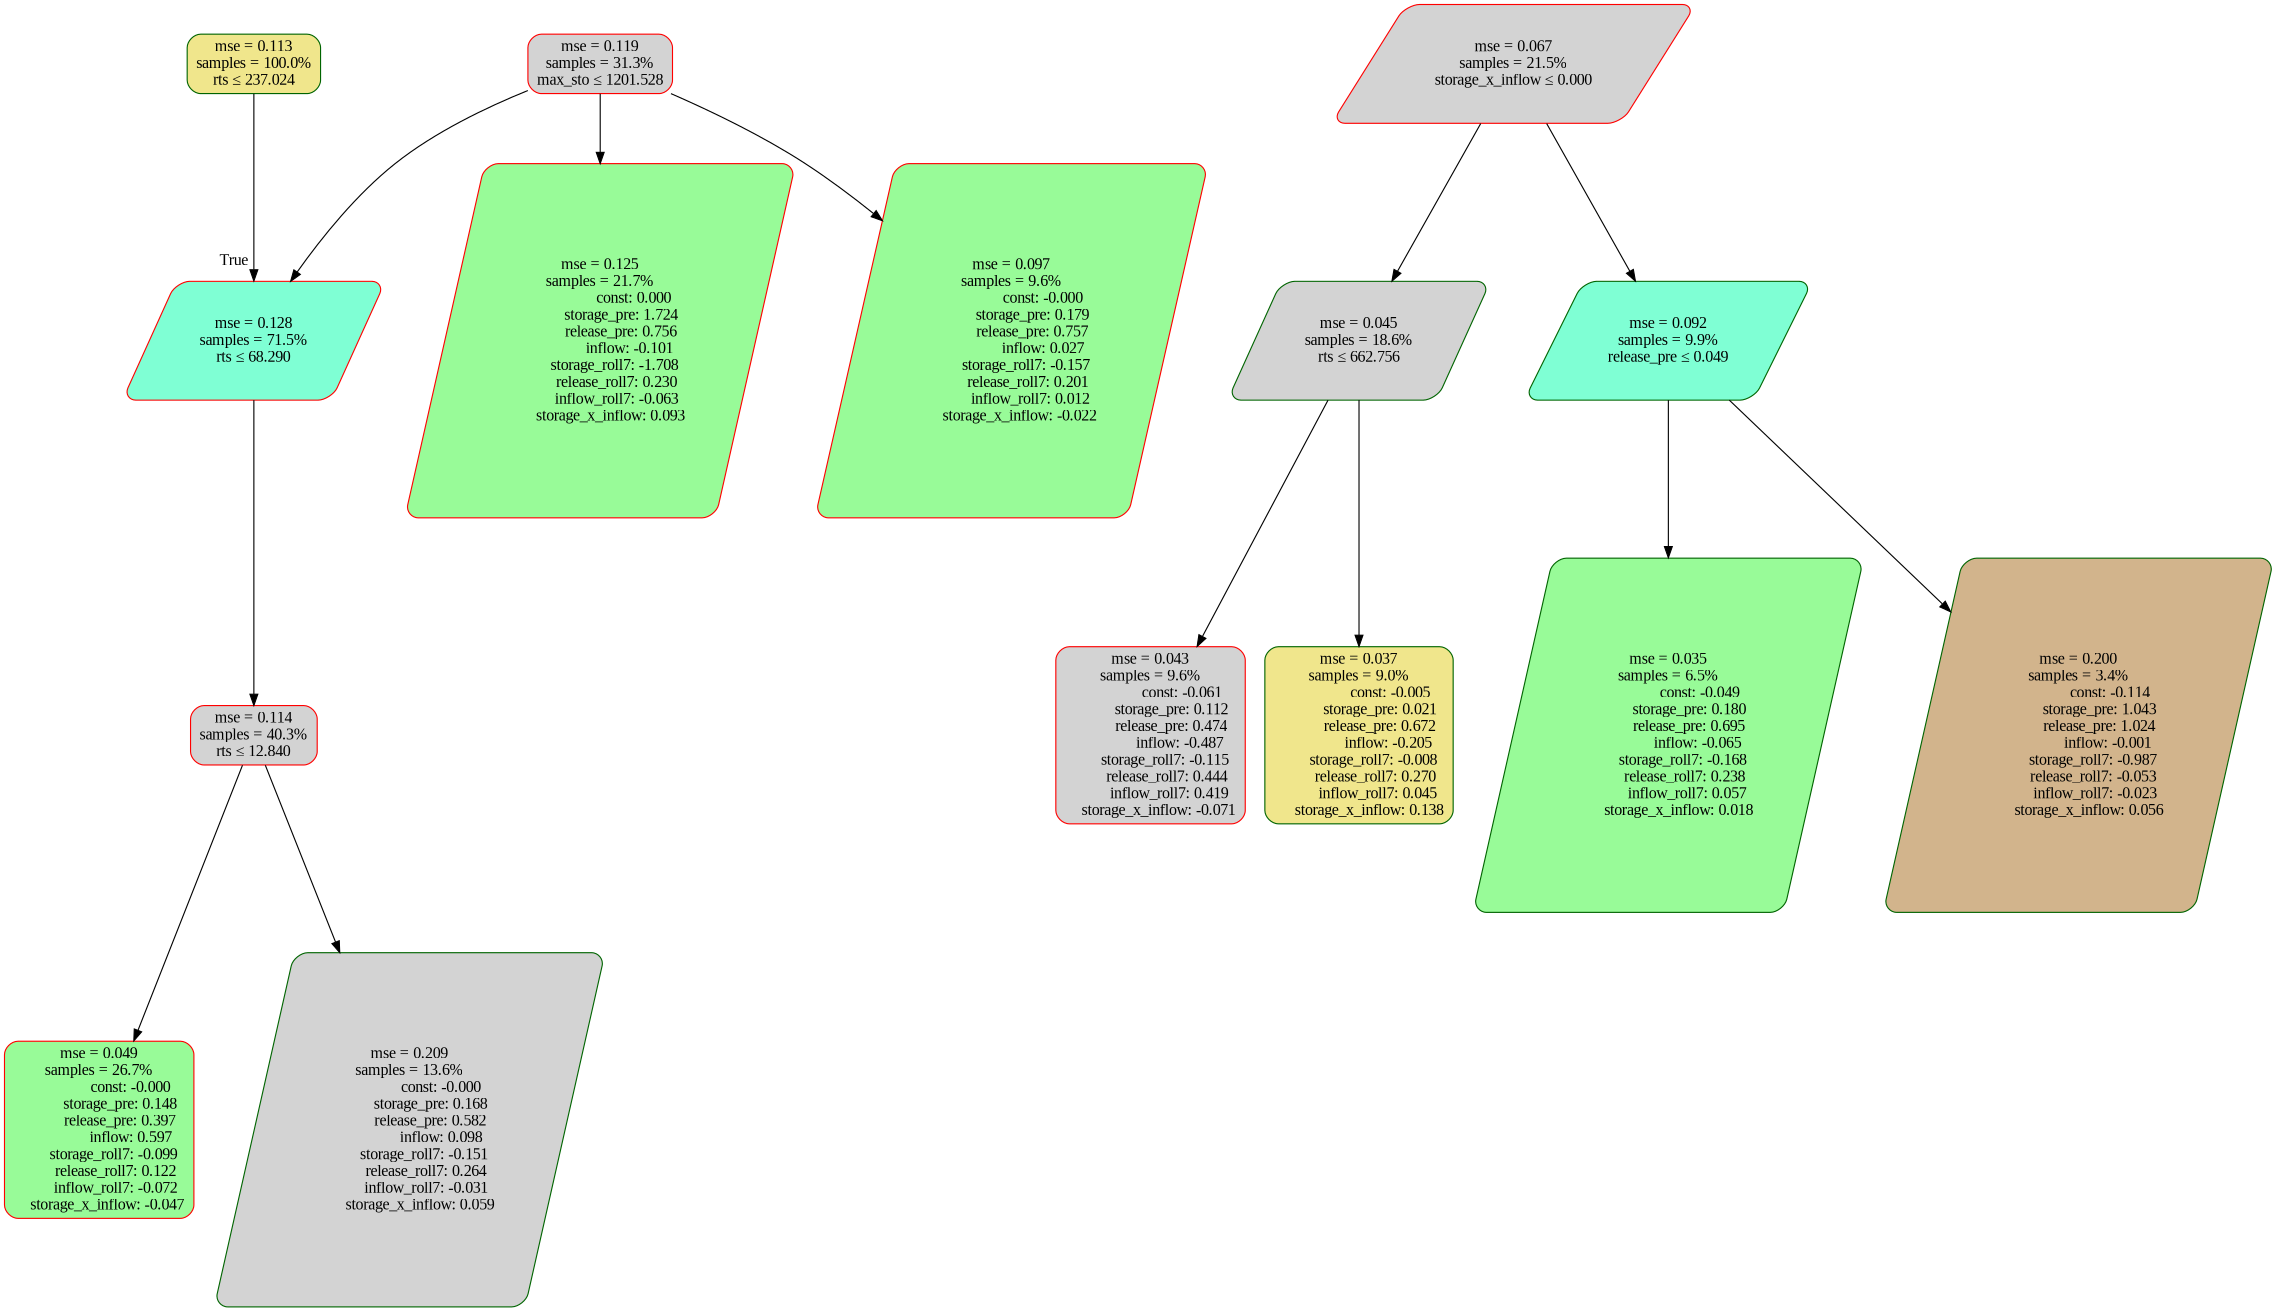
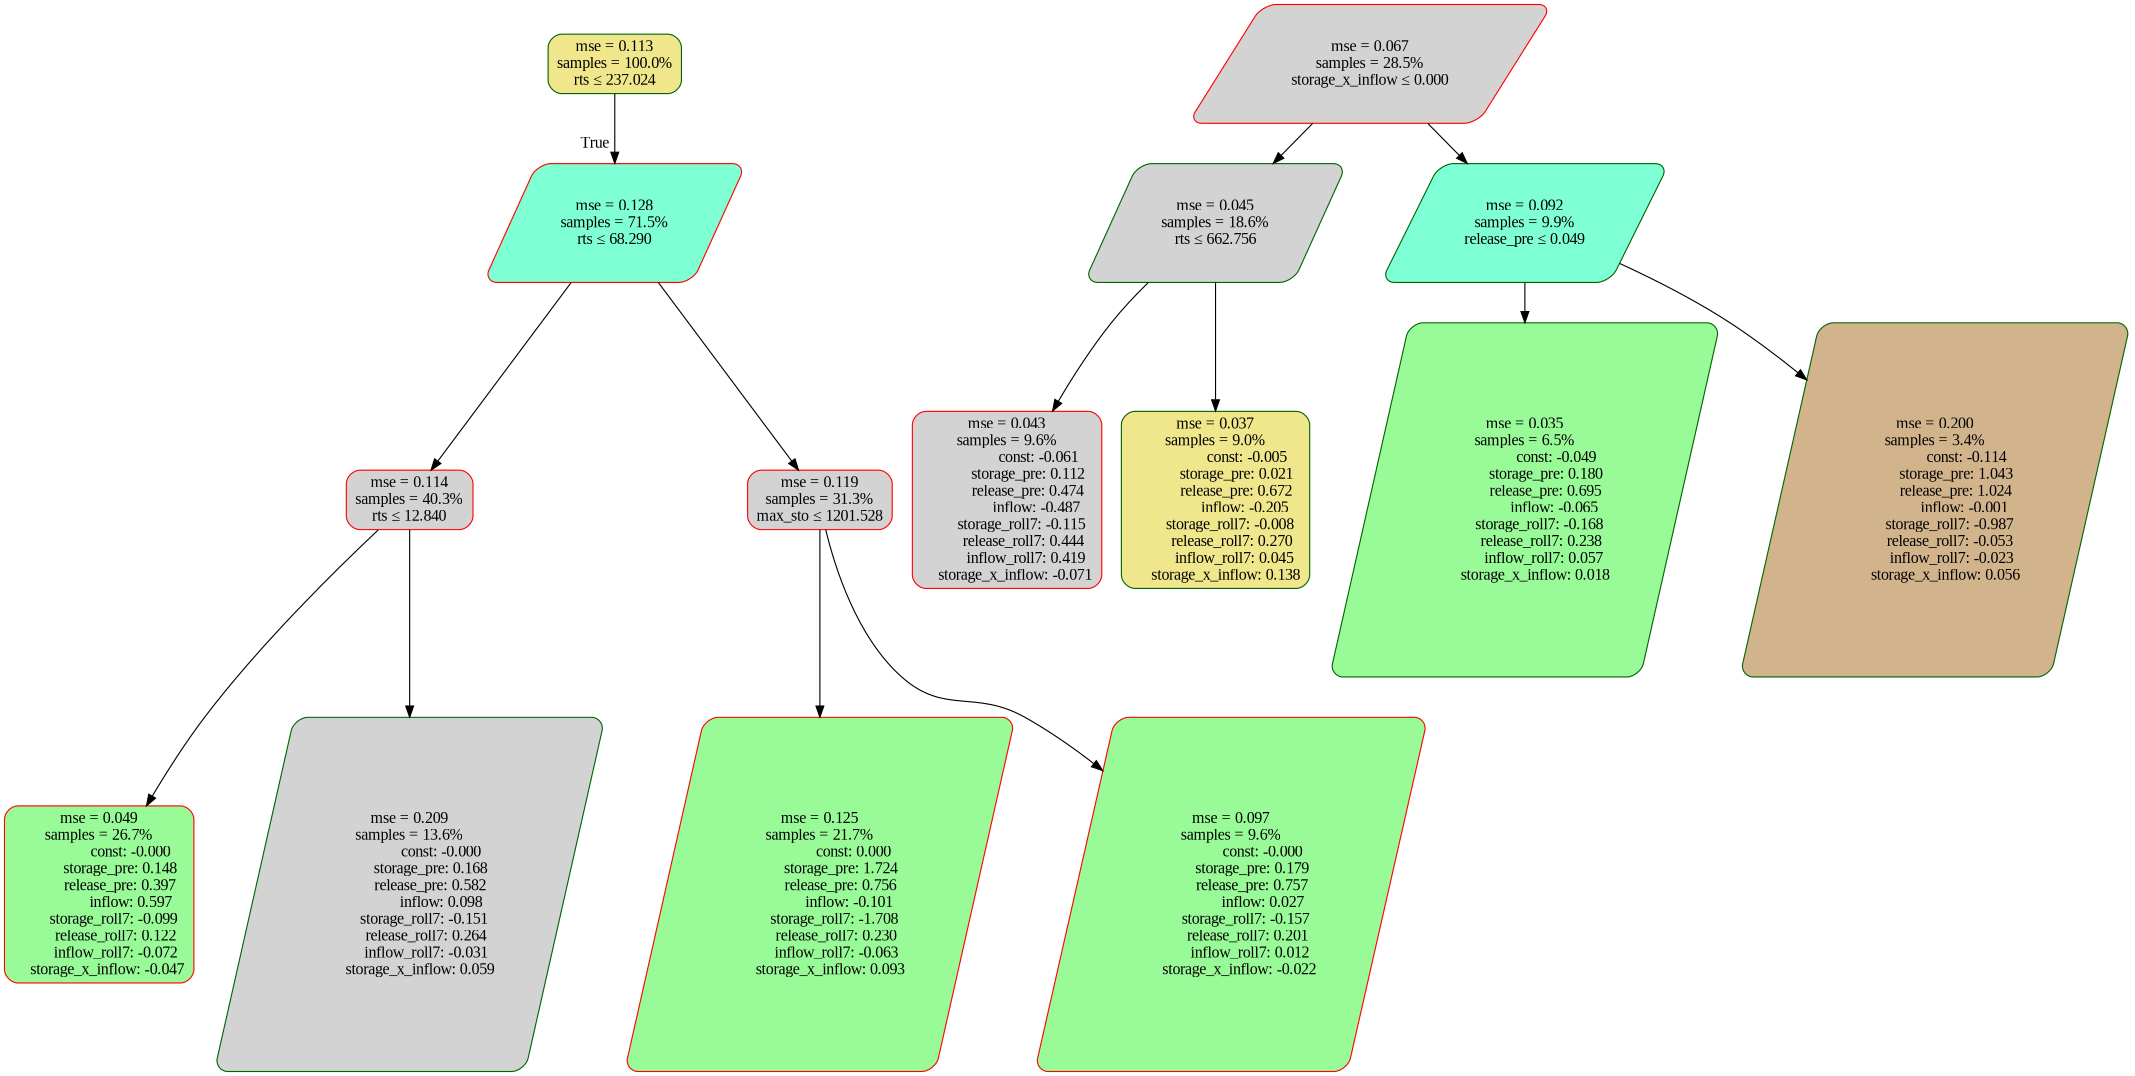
node "mse = 0.067 samples = 21.5% storage_x_inflow ≤ 0.000": label "mse = 0.067 samples = 21.5% storage_x_inflow ≤ 0.000" -> "mse = 0.067 samples = 28.5% storage_x_inflow ≤ 0.000"
edge "mse = 0.119 samples = 31.3% max_sto ≤ 1201.528" -> "mse = 0.128 samples = 71.5% rts ≤ 68.290": reversed
